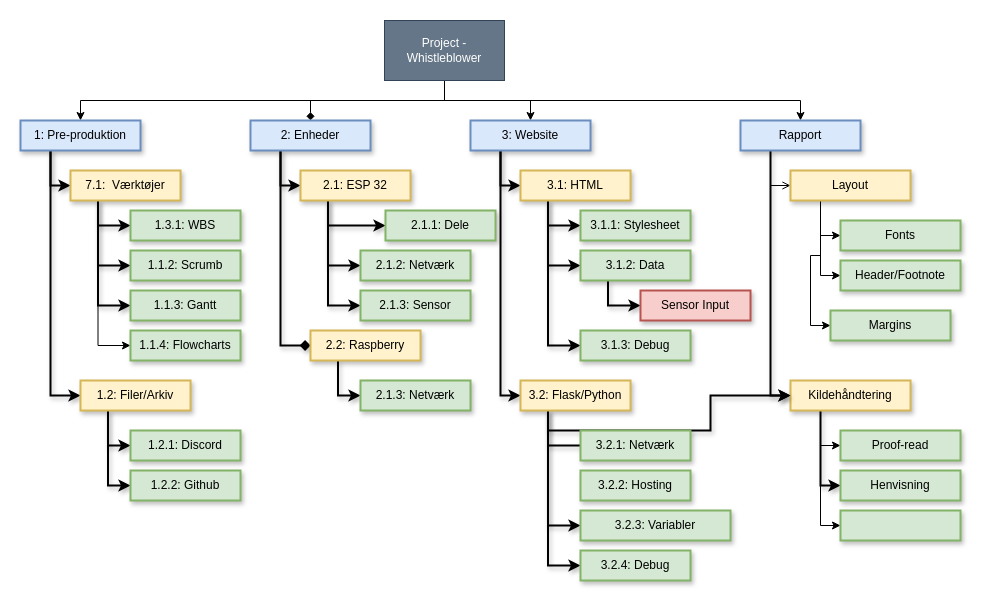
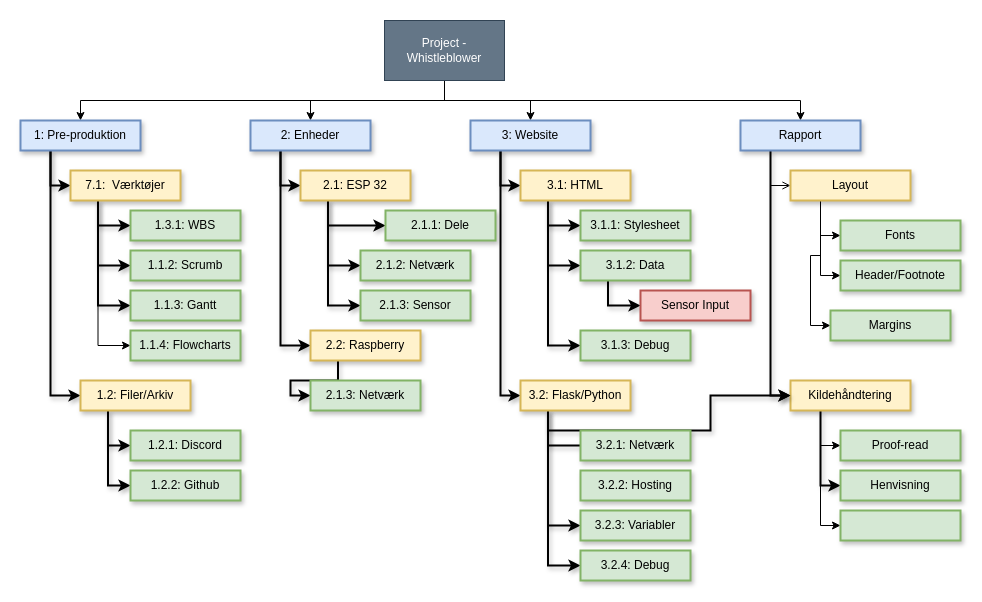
edge "Project - Whistleblower" -> "2: Enheder": arrowhead diamond -> classic
edge "2: Enheder" -> "2.2: Raspberry": arrowhead diamond -> classic
node "2.1.3: Netværk": moved (416, 396) -> (366, 396)
node "3.2.3: Variabler": size 150x30 -> 110x30
